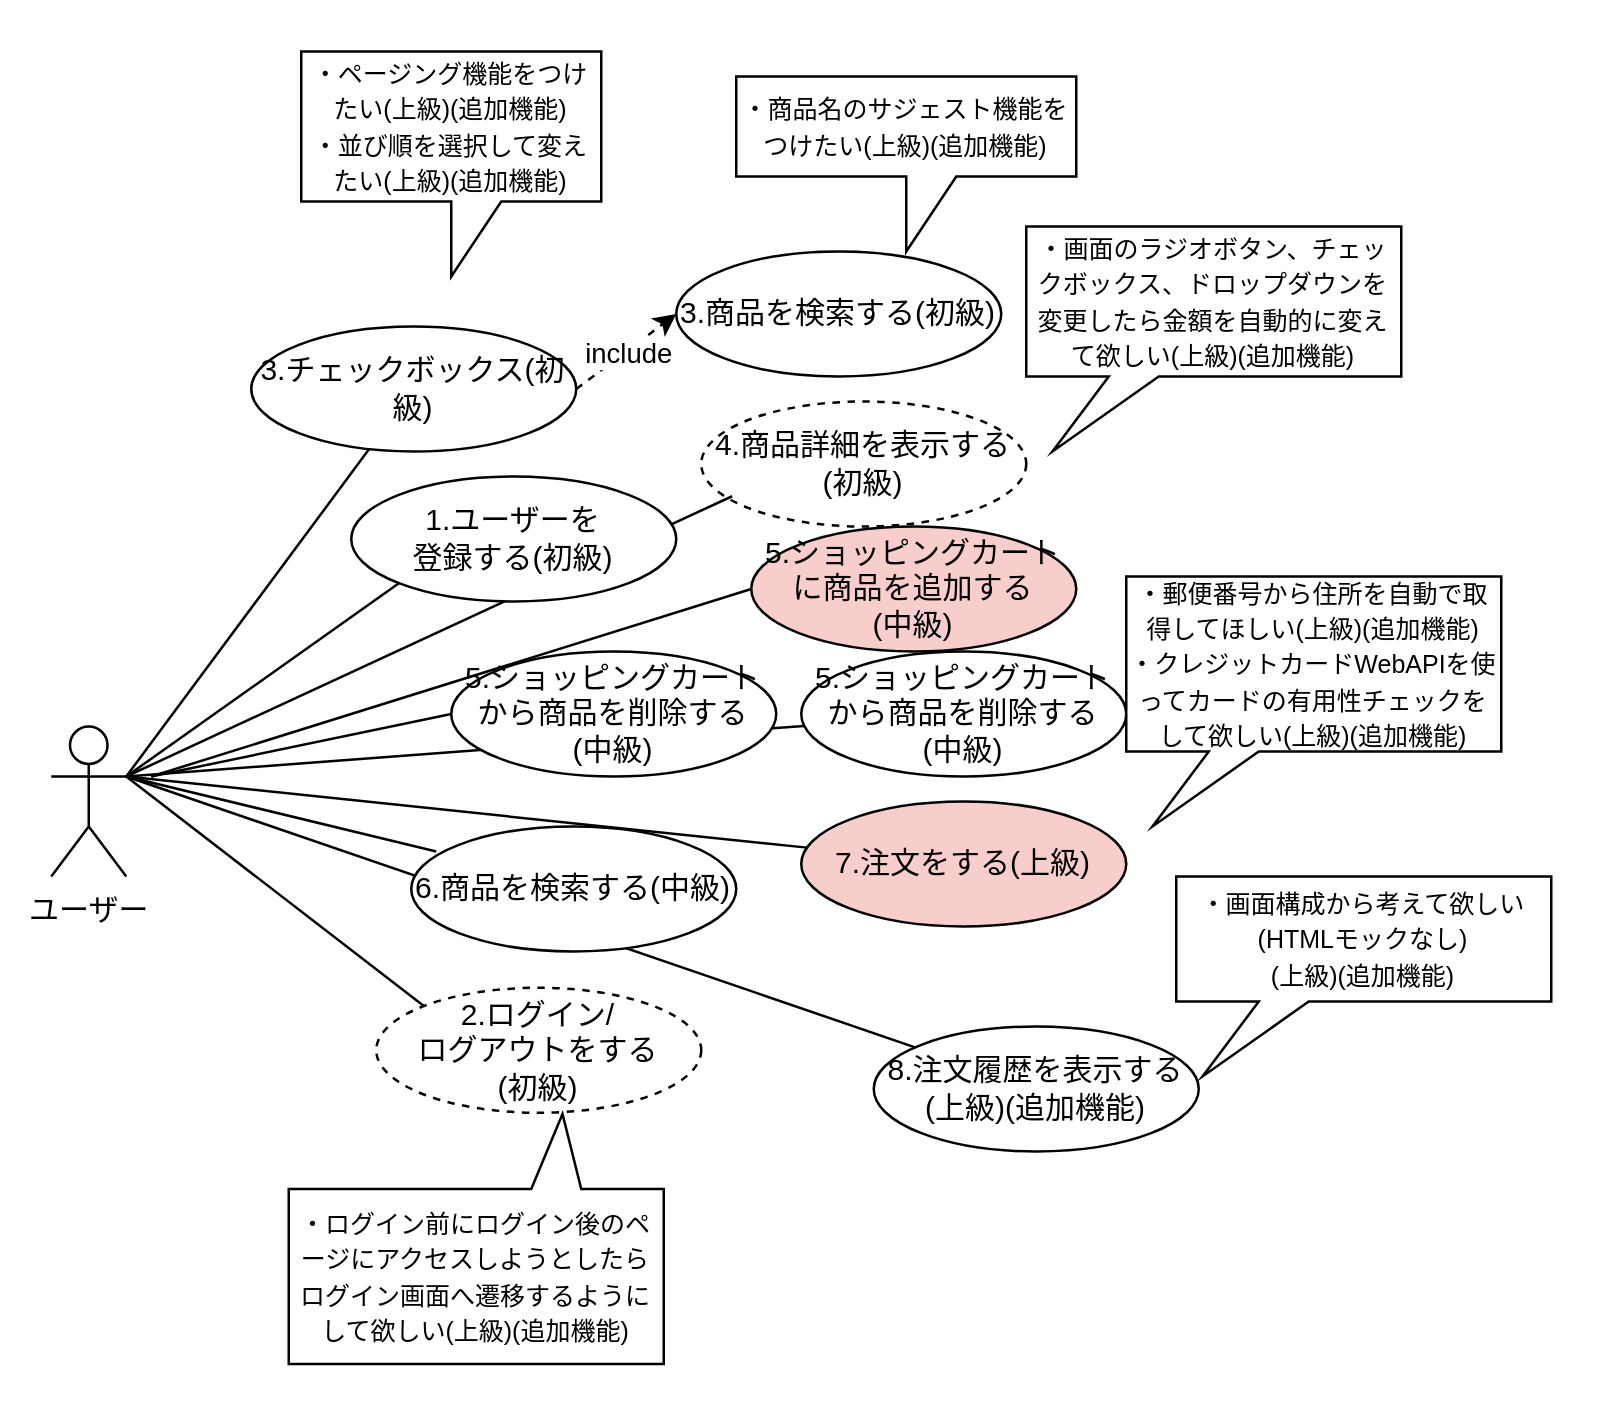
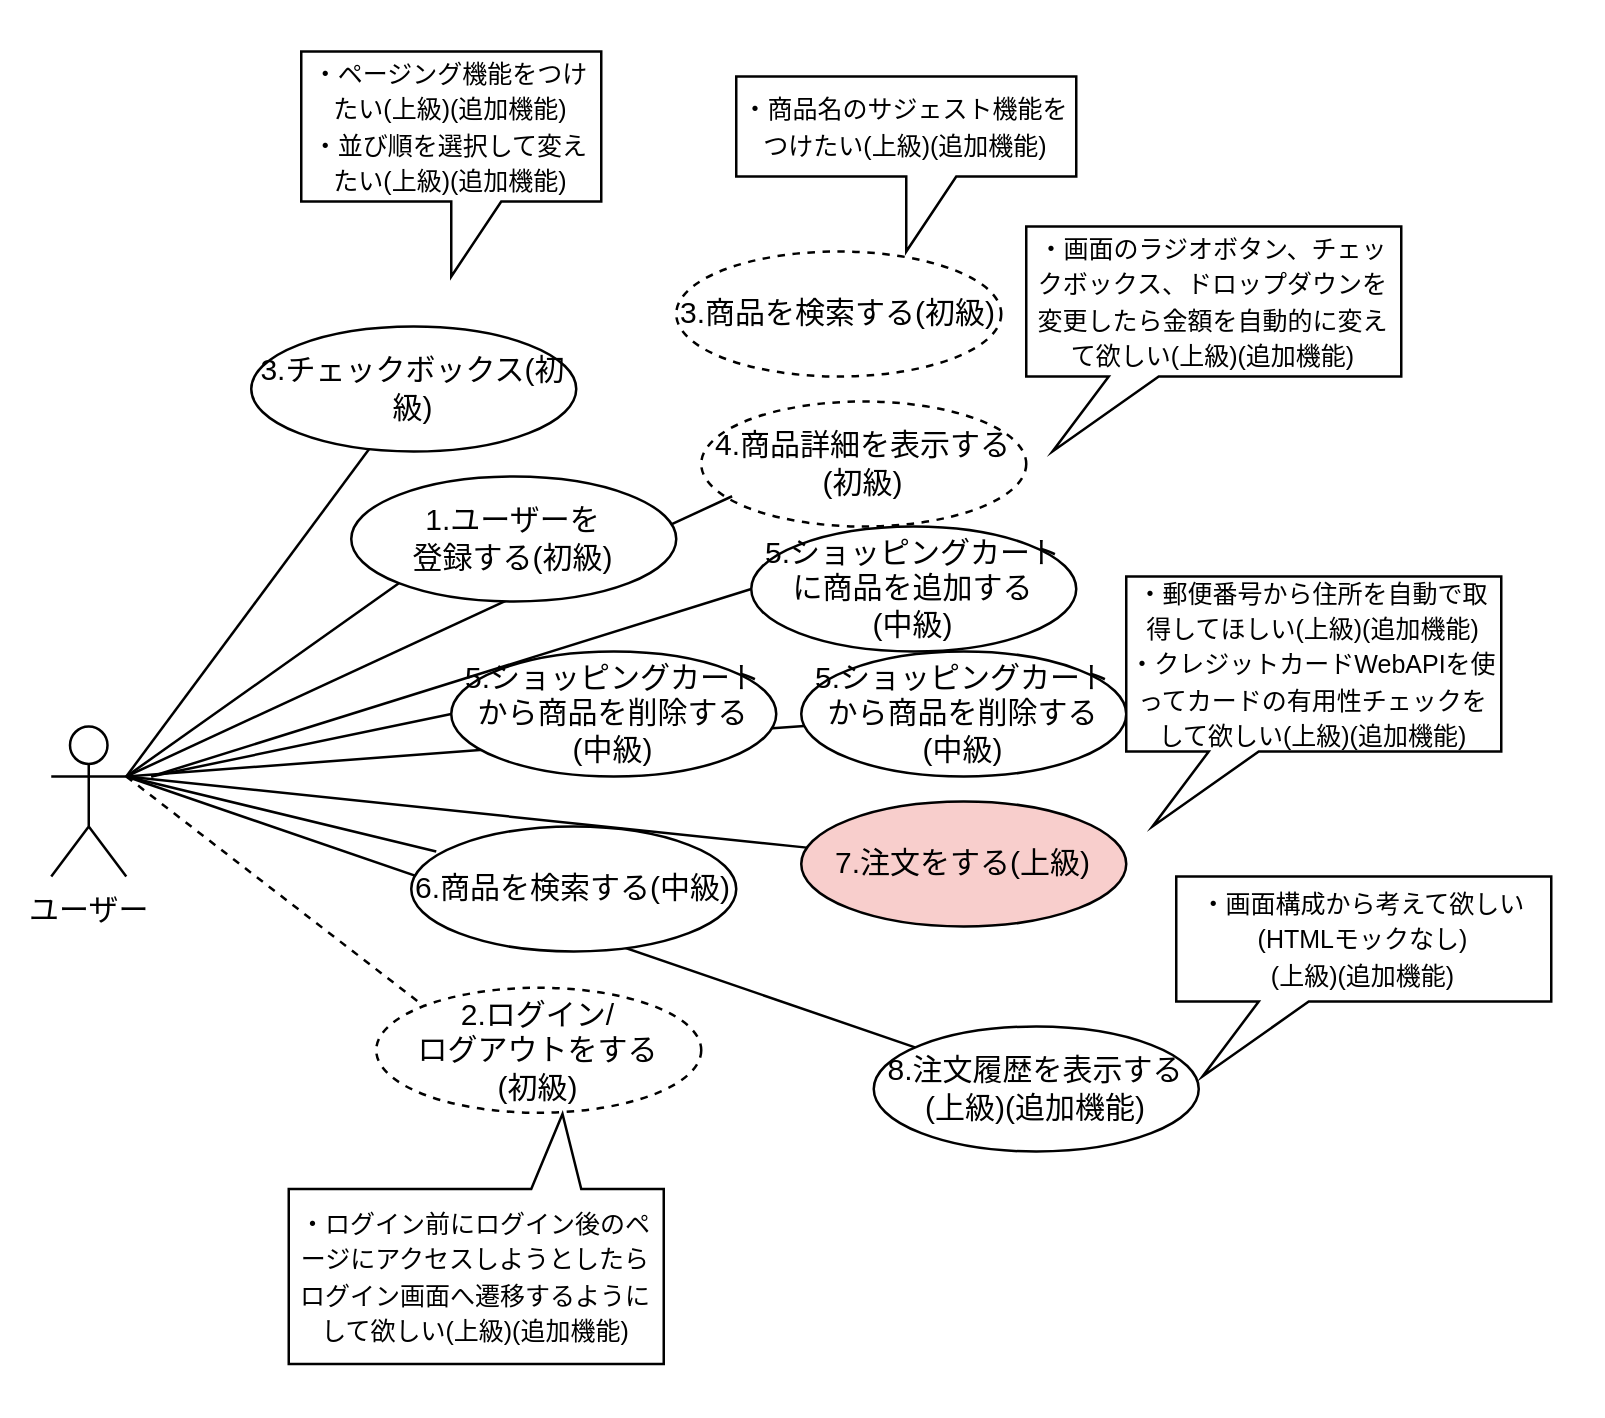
node "3.商品を検索する(初級)": style solid -> dashed
edge "3.チェックボックス(初級)" -> "3.商品を検索する(初級)": removed, label "include"
node "5.ショッピングカートに商品を追加する (中級)": fillcolor #f8cecc -> #ffffff
edge "ユーザー" -- "2.ログイン/ ログアウトをする (初級)": style solid -> dashed
